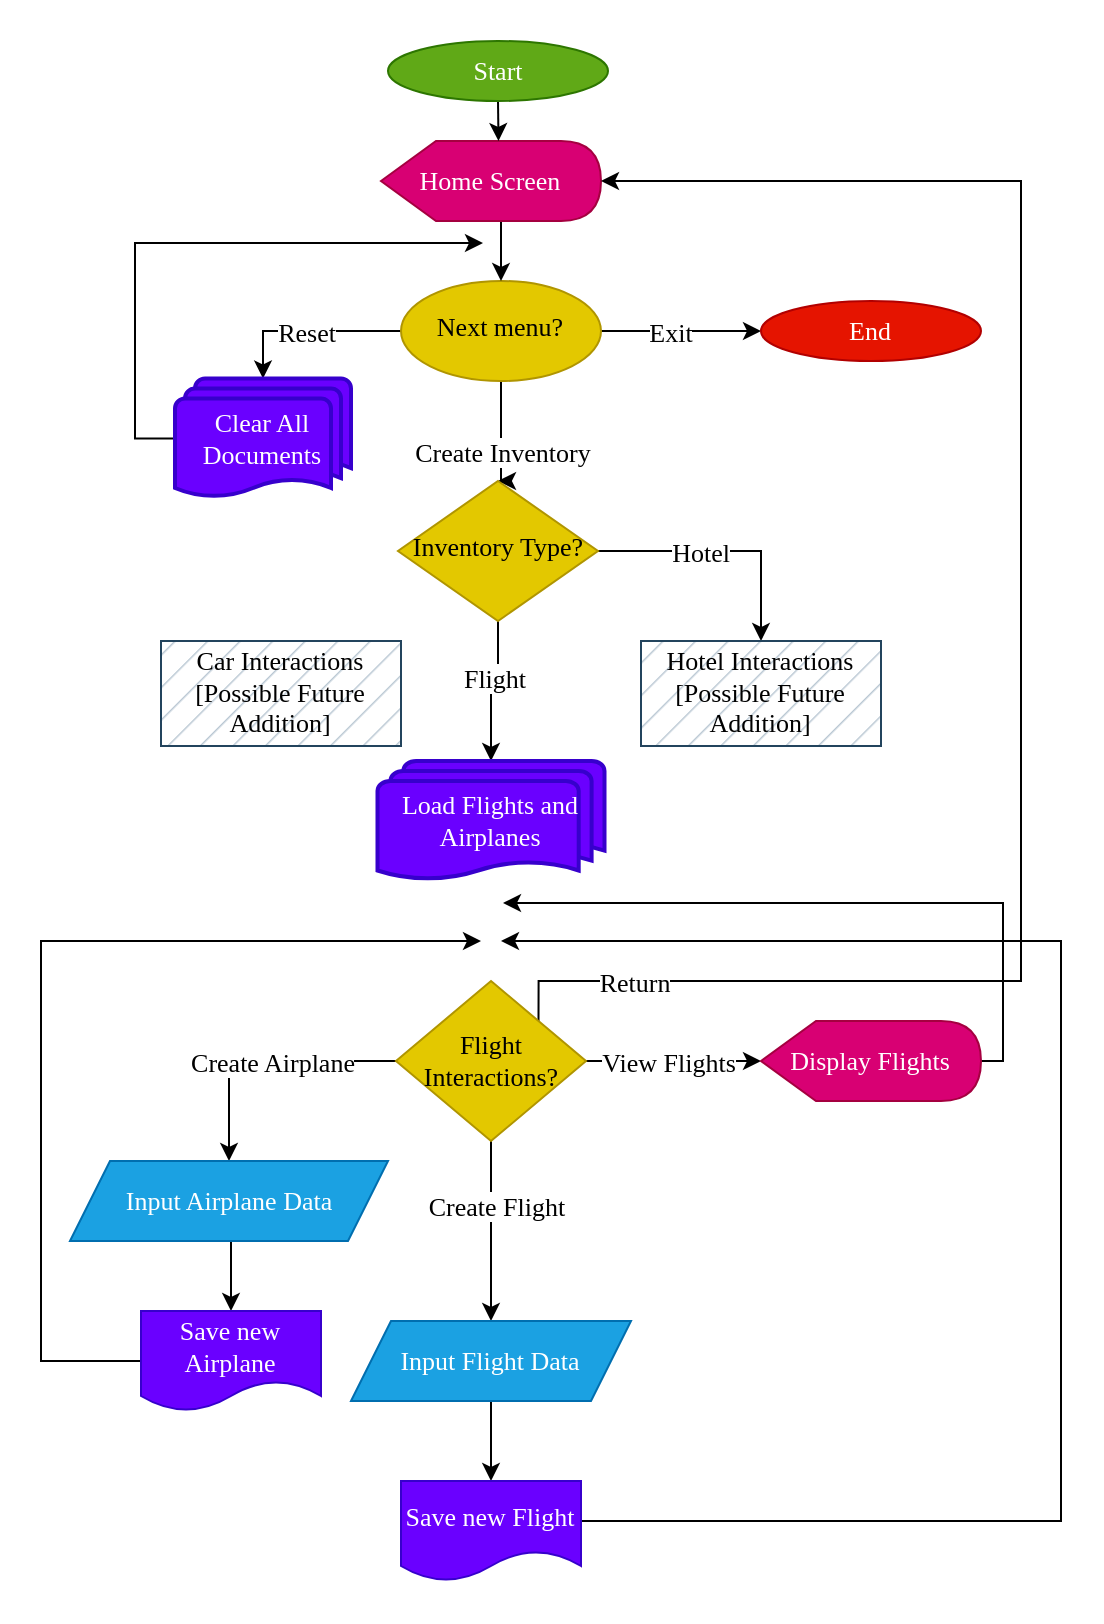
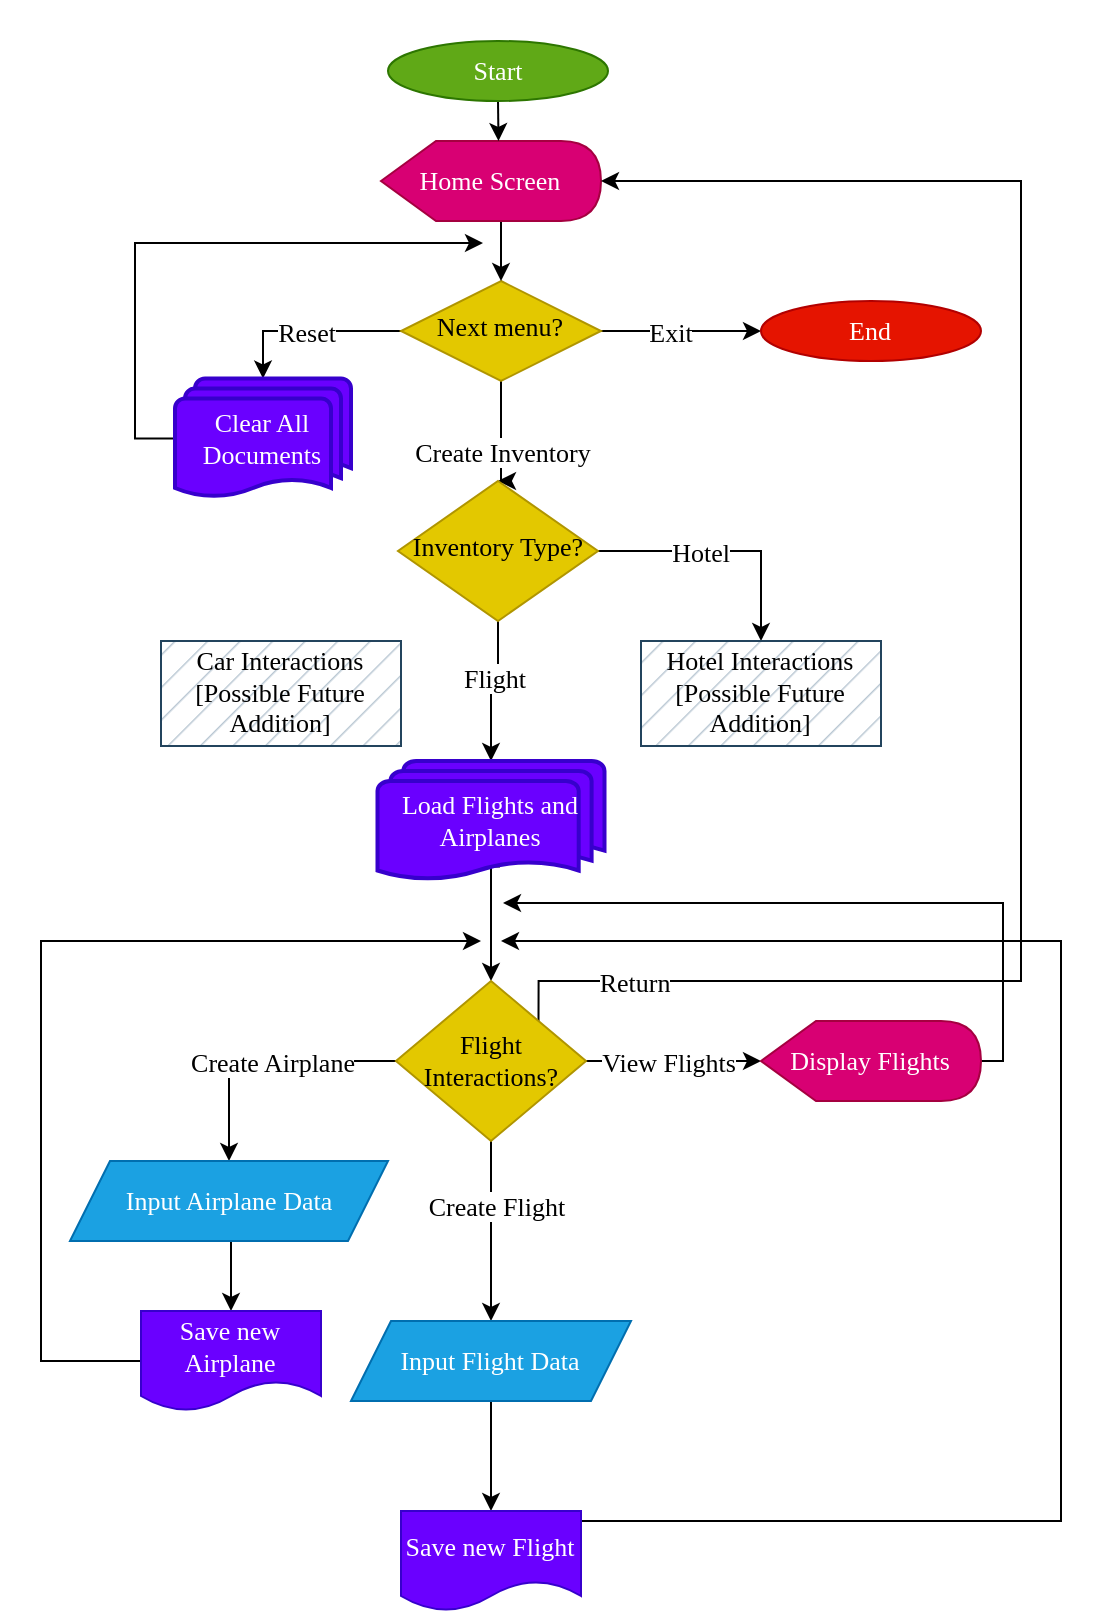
node "Next menu?": shape ellipse -> diamond
edge "Load Flights and Airplanes" -> "Flight Interactions?": added
node "Save new Flight": moved (491, 1531) -> (491, 1561)
